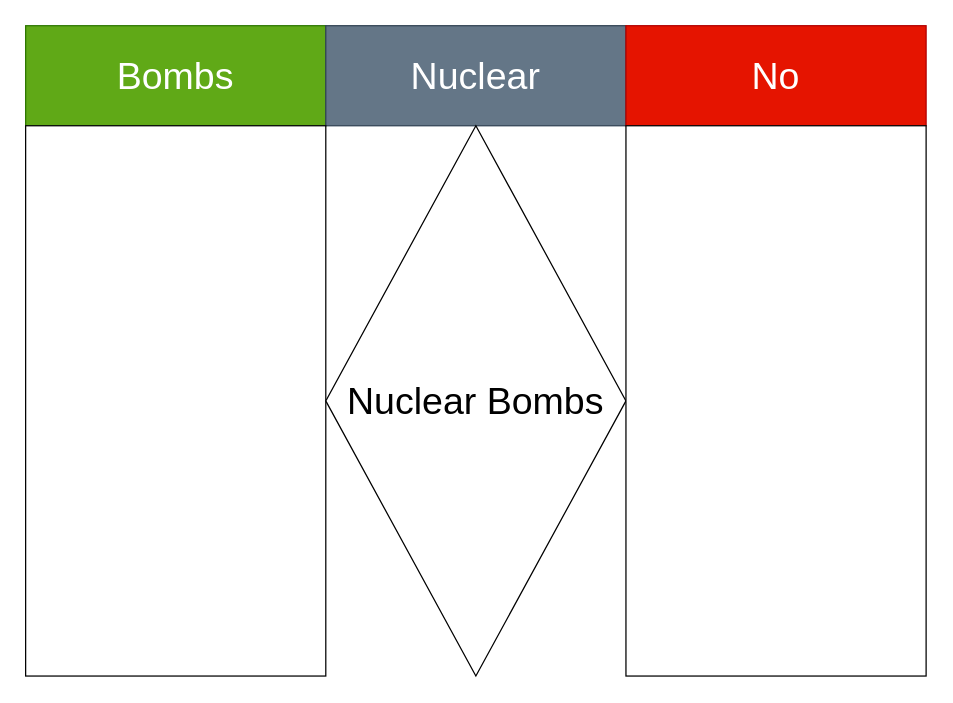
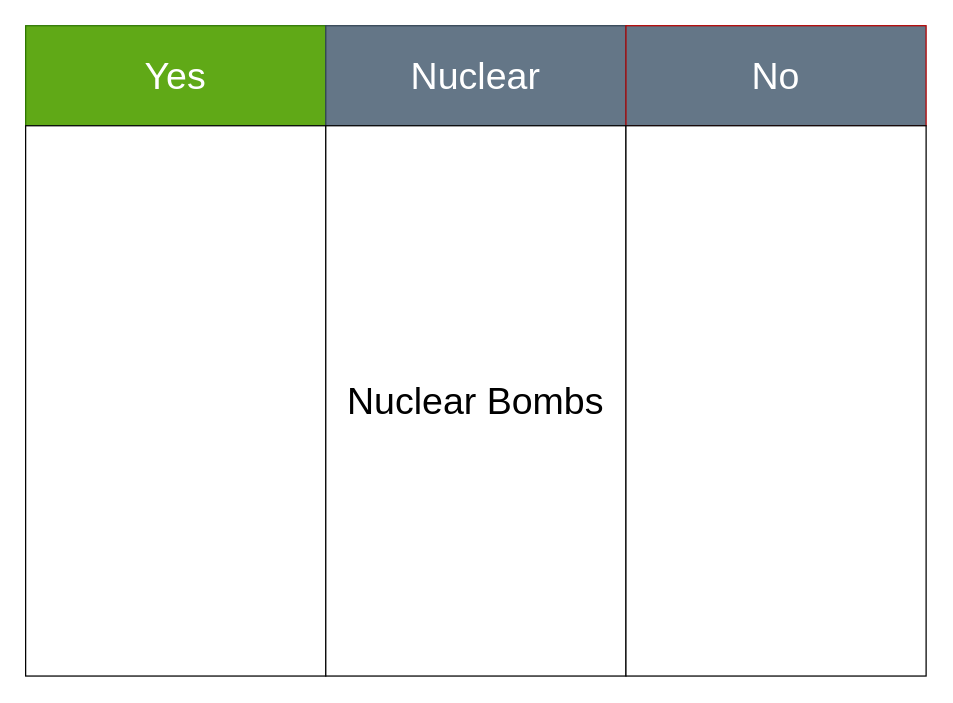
node "Bombs": label "Bombs" -> "Yes"
node "No": fillcolor #e51400 -> #647687
node "Nuclear Bombs": shape diamond -> rectangle
